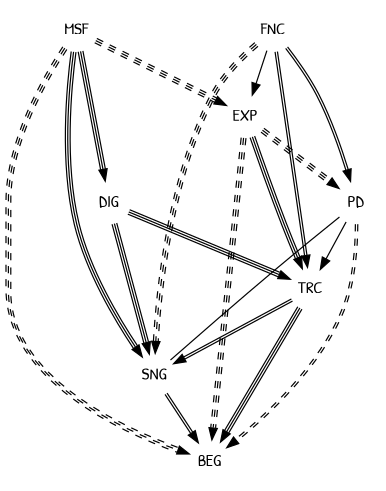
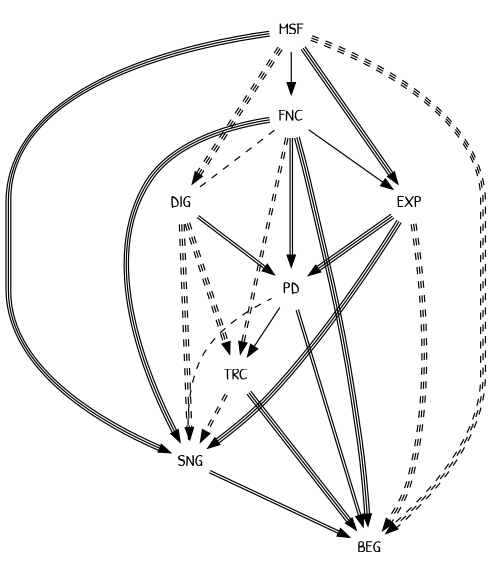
edge "MSF" -> "FNC": added
edge "MSF" -> "EXP": style dashed -> solid
edge "MSF" -> "DIG": style solid -> dashed
edge "EXP" -> "PD": style dashed -> solid
edge "FNC" -- "DIG": added
edge "FNC" -> "TRC": style solid -> dashed
edge "FNC" -> "SNG": style dashed -> solid
edge "EXP" -> "TRC": now "EXP" -> "SNG"
edge "DIG" -> "PD": added
edge "DIG" -> "TRC": style solid -> dashed
edge "DIG" -> "SNG": style solid -> dashed
edge "PD" -- "SNG": style solid -> dashed
edge "FNC" -> "BEG": added
edge "TRC" -> "SNG": style solid -> dashed
edge "PD" -> "BEG": style dashed -> solid
